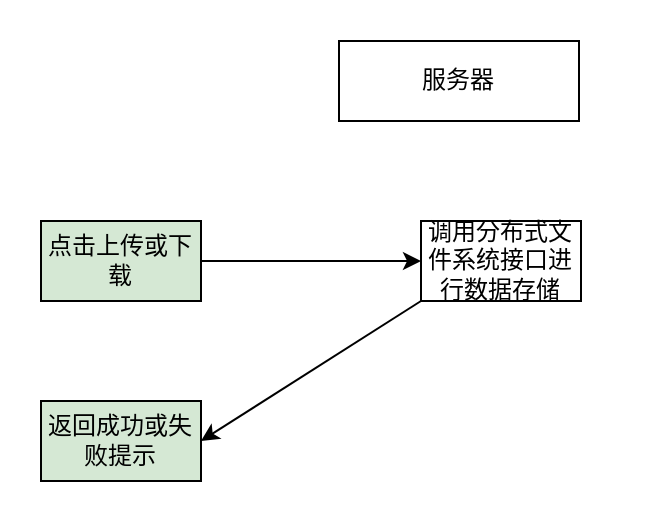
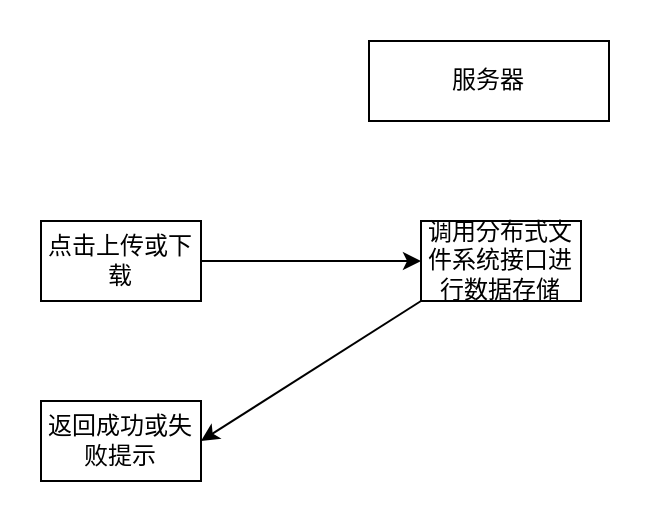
node "服务器": moved (459, 81) -> (489, 81)
node "点击上传或下载": fillcolor #d5e8d4 -> #ffffff
node "返回成功或失败提示": fillcolor #d5e8d4 -> #ffffff
